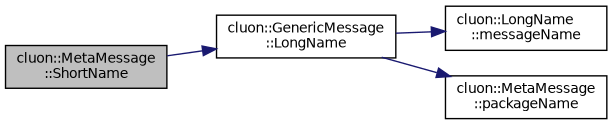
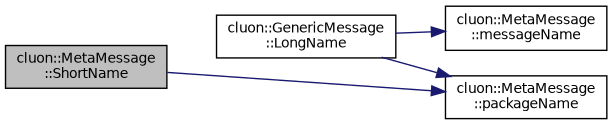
node "cluon::LongName ::messageName": label "cluon::LongName ::messageName" -> "cluon::MetaMessage ::messageName"
edge "cluon::MetaMessage ::ShortName" -> "cluon::GenericMessage ::LongName": now "cluon::MetaMessage ::ShortName" -> "cluon::MetaMessage ::packageName"
